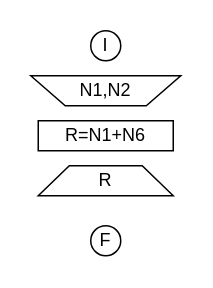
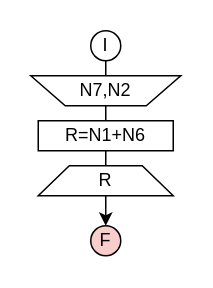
node "N1,N2": label "N1,N2" -> "N7,N2"
edge "I" -> "F": added
node "F": fillcolor #ffffff -> #f8cecc
